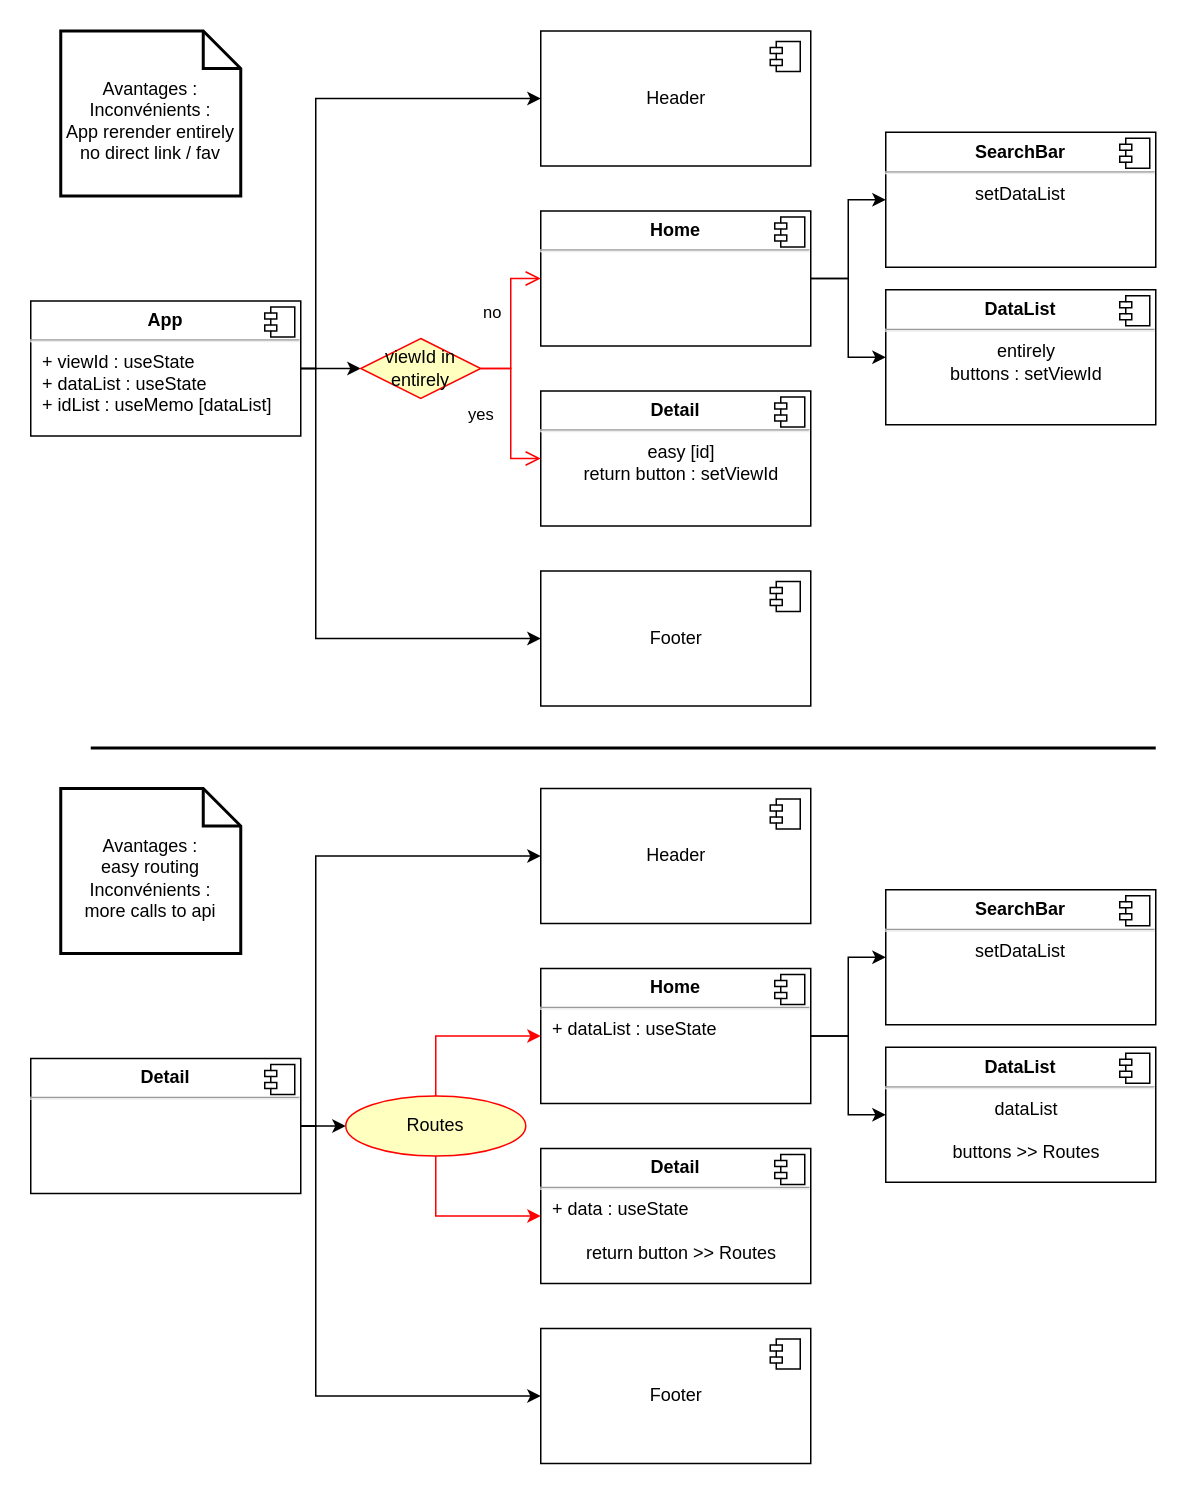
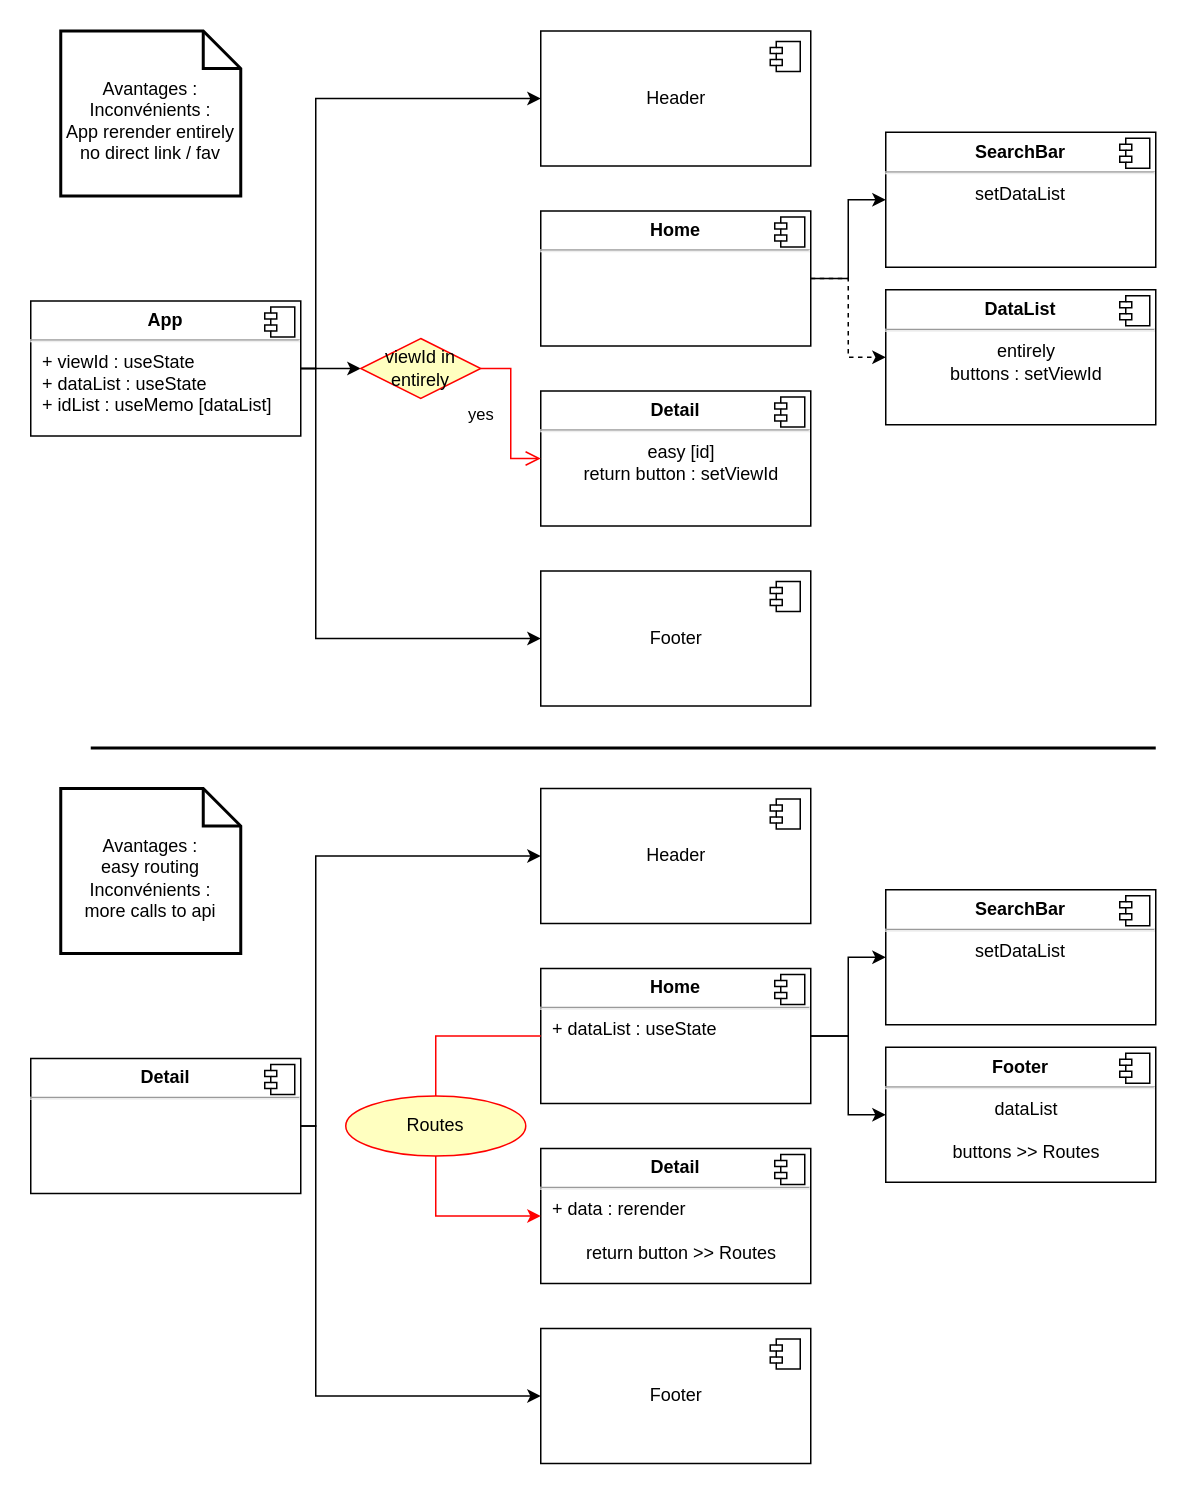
edge "viewId in entirely" -> "Home": removed, label "no"
edge "Home" -> "DataList entirely buttons : setViewId": style solid -> dashed
edge "Routes" -> "Home + dataList : useState": arrowhead classic -> none
node "DataList dataList buttons >> Routes": label "DataList dataList buttons >> Routes" -> "Footer dataList buttons >> Routes"
edge "Detail" -> "Routes": removed
node "Detail + data : useState return button >> Routes": label "Detail + data : useState return button >> Routes" -> "Detail + data : rerender return button >> Routes"
